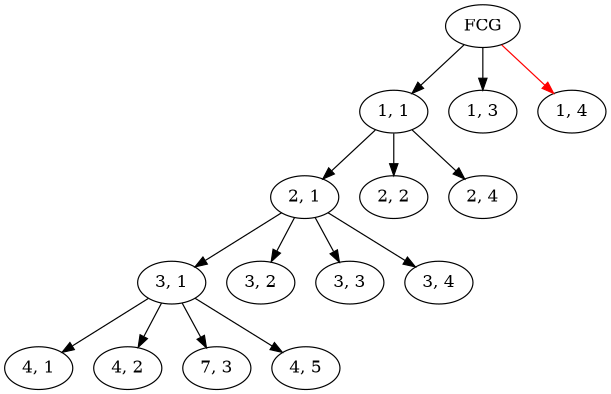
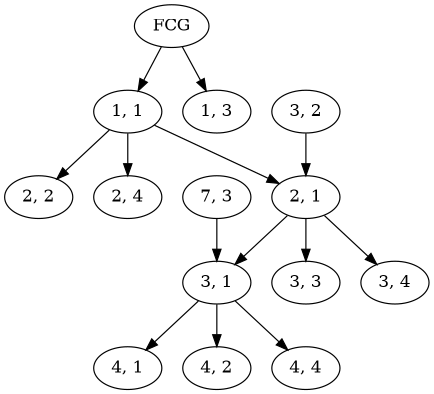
node "1, 4": removed
edge "2, 1" -> "3, 2": reversed
edge "3, 1" -> "7, 3": reversed
node "4, 5": label "4, 5" -> "4, 4"
